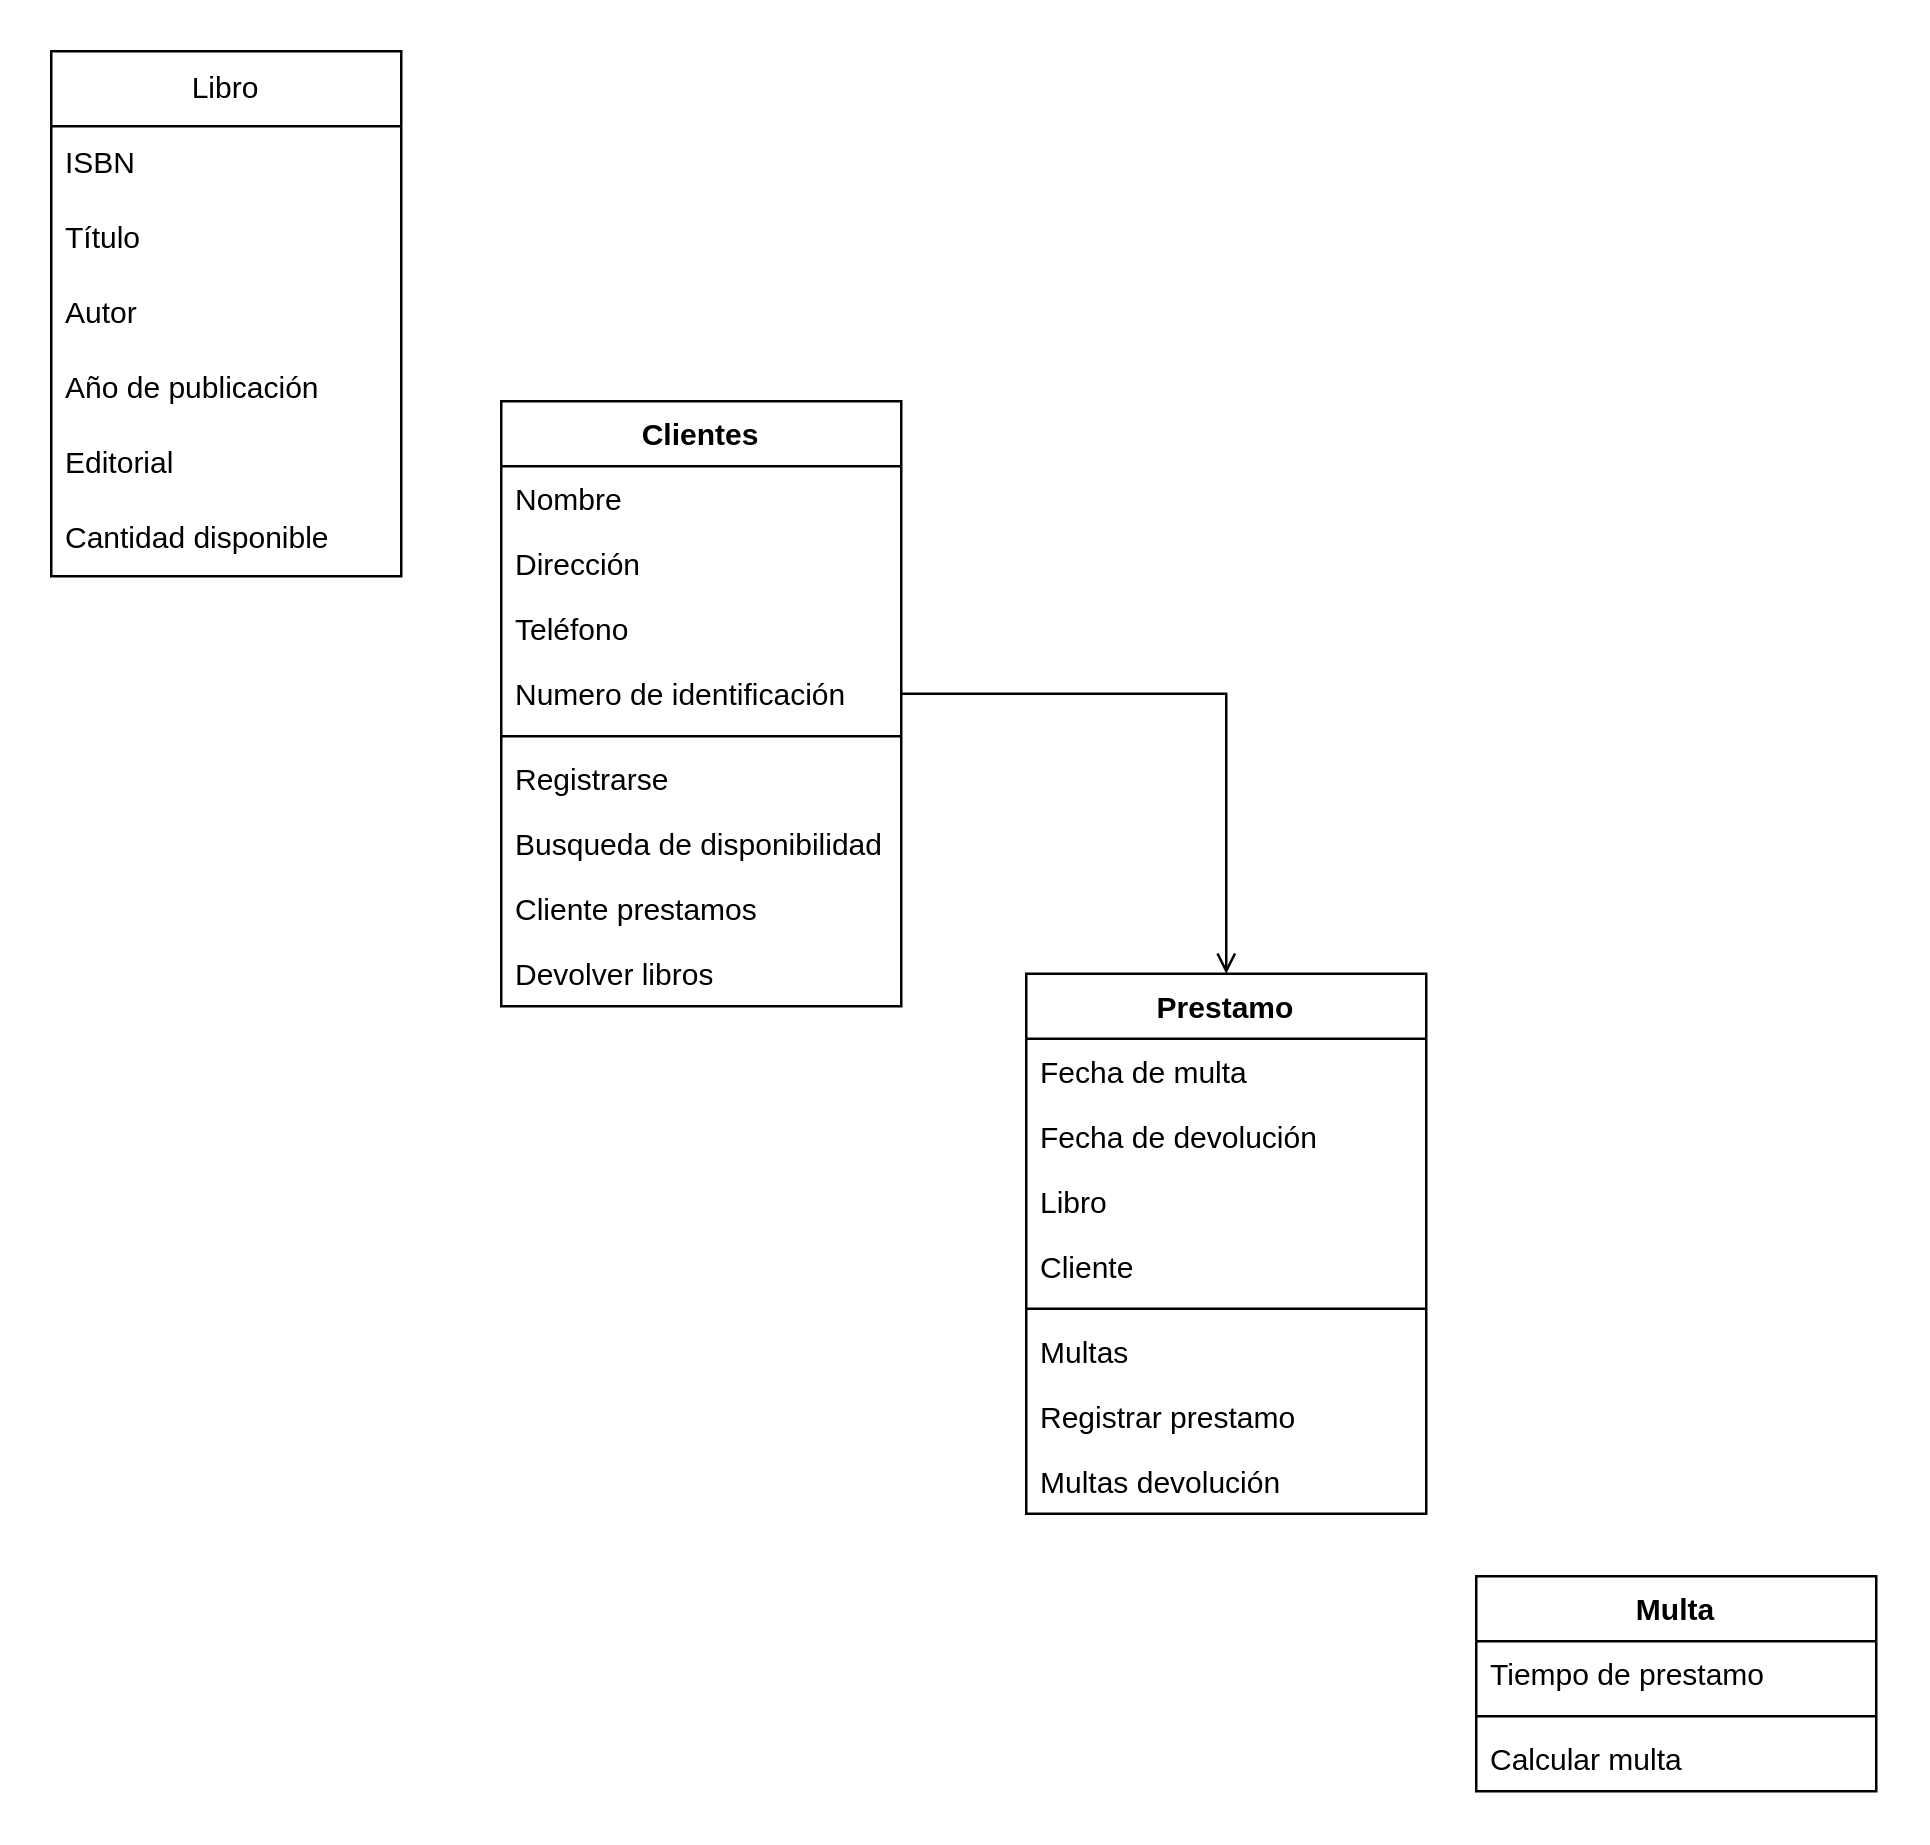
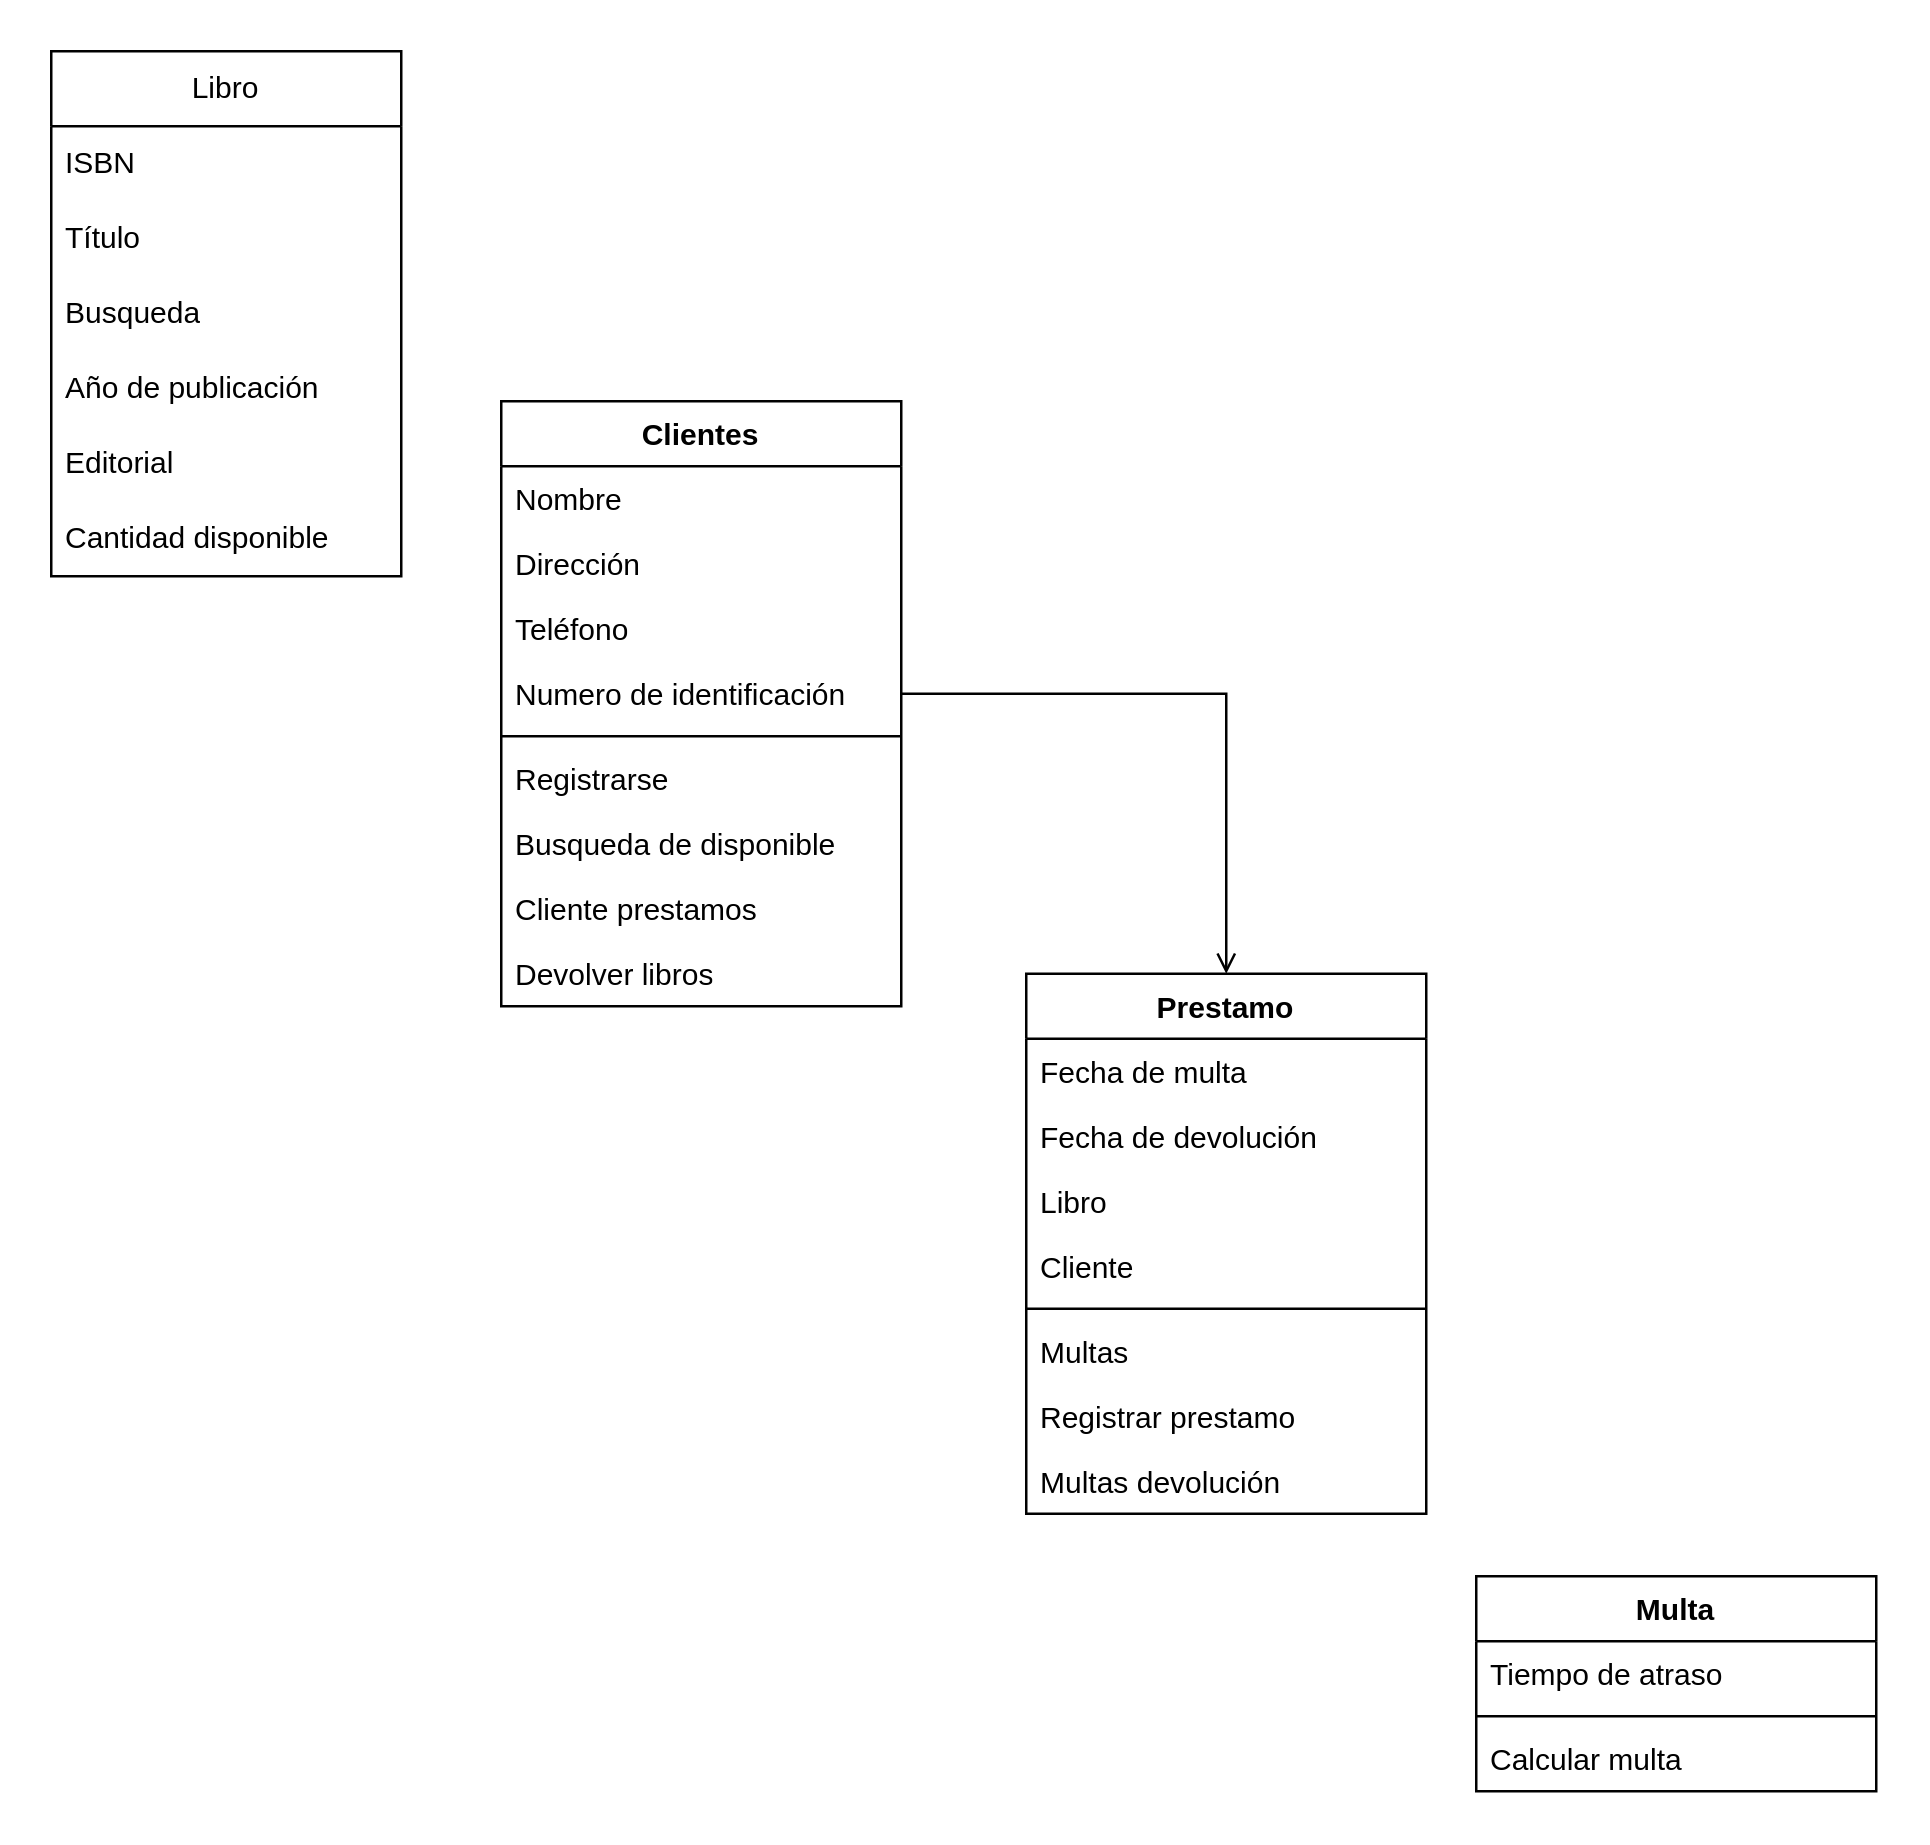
node "Autor": label "Autor" -> "Busqueda"
node "Busqueda de disponibilidad": label "Busqueda de disponibilidad" -> "Busqueda de disponible"
node "Tiempo de prestamo": label "Tiempo de prestamo" -> "Tiempo de atraso"
